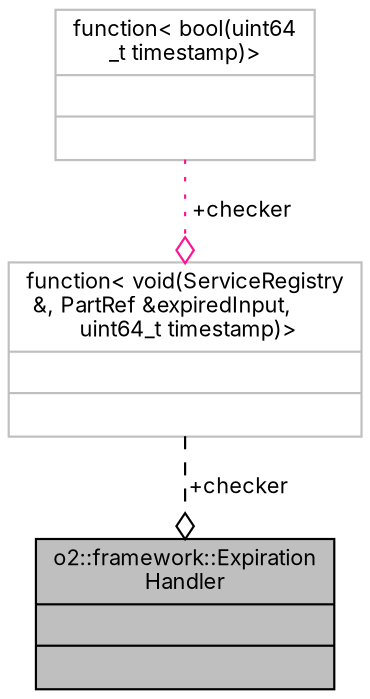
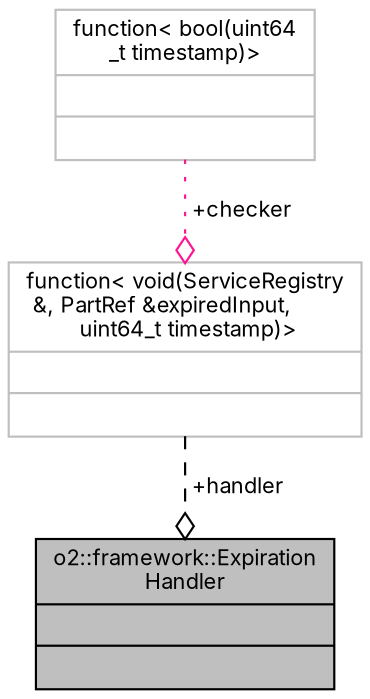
edge "function< void(ServiceRegistry" -> "o2::framework::Expiration": label " +checker" -> " +handler"
